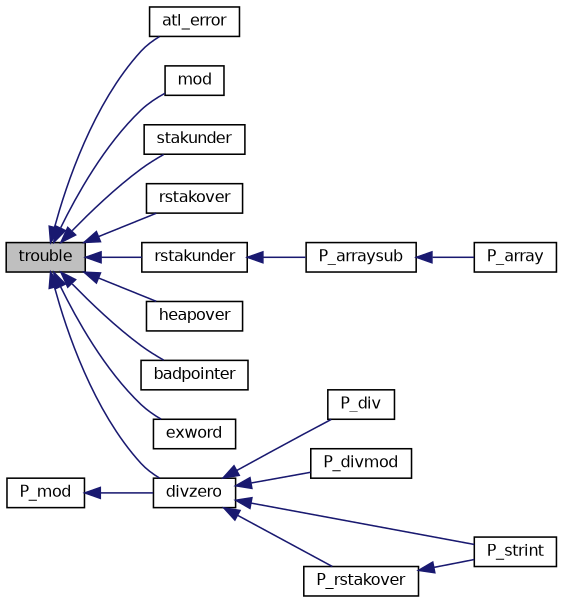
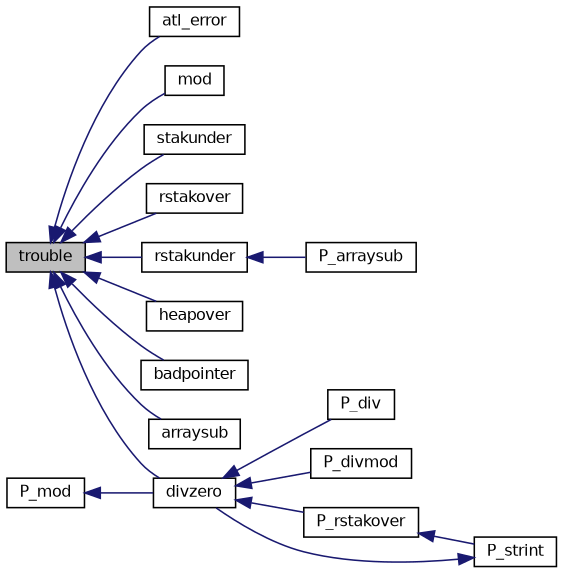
node "P_array": removed
node "exword": label "exword" -> "arraysub"
edge "P_strint" -> "divzero": reversed
